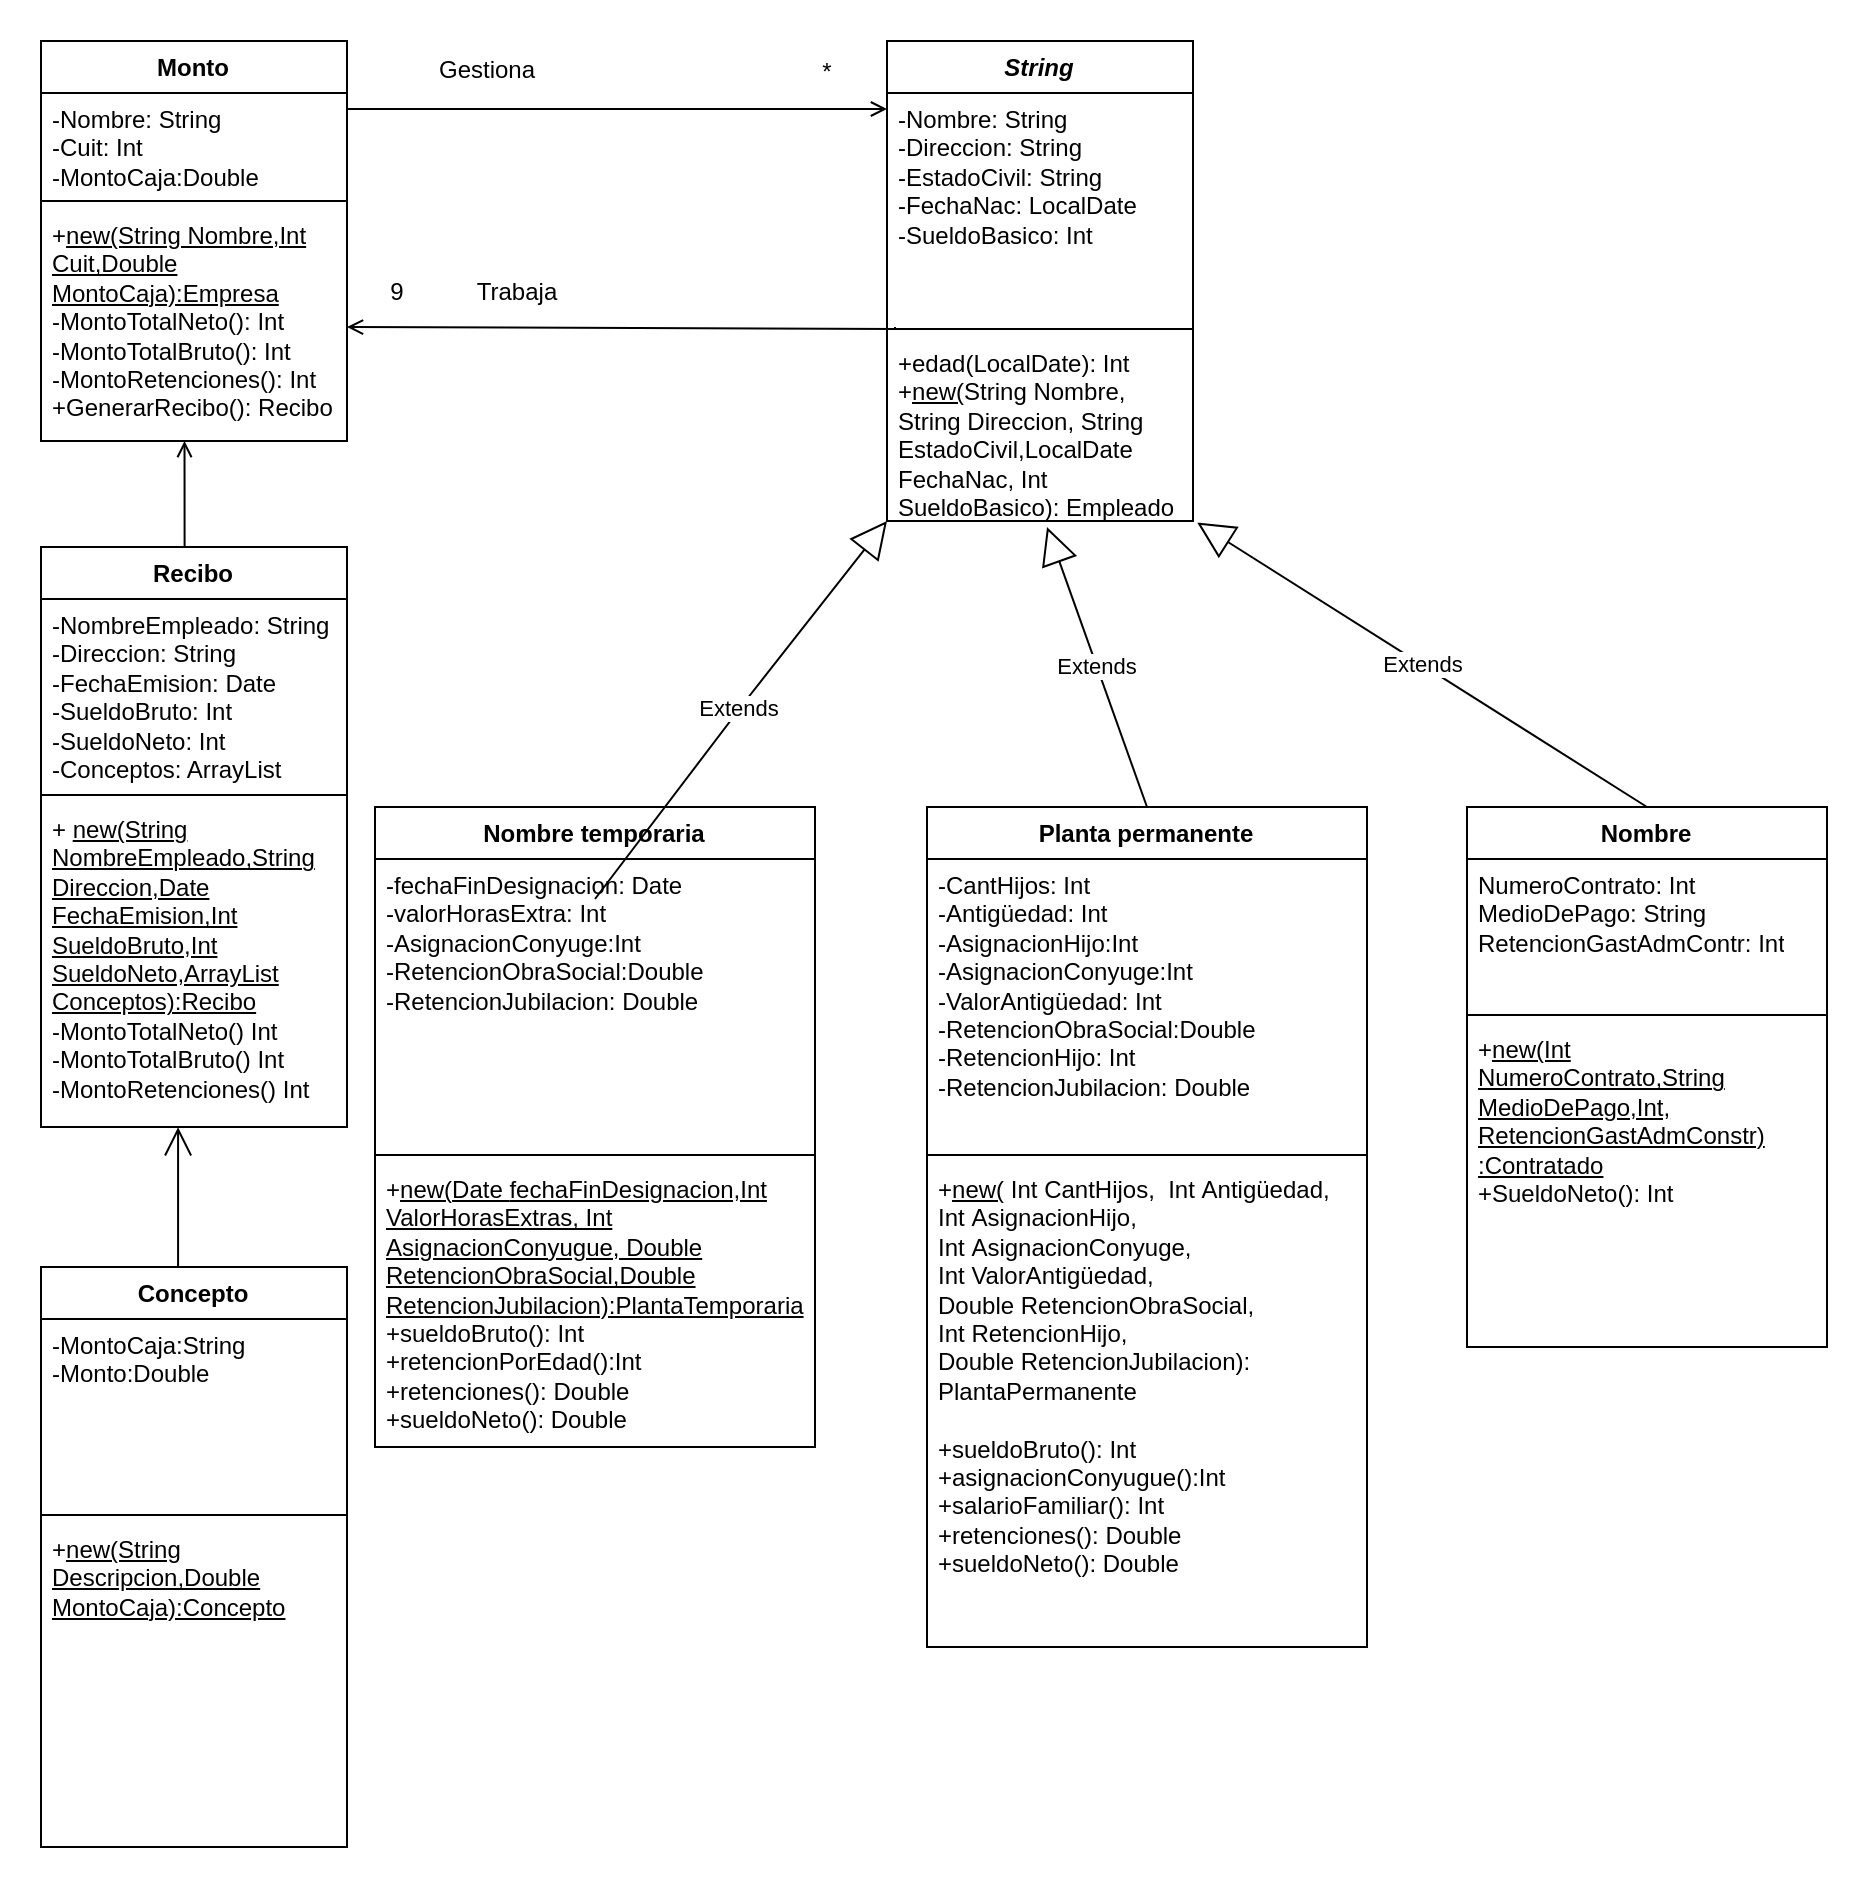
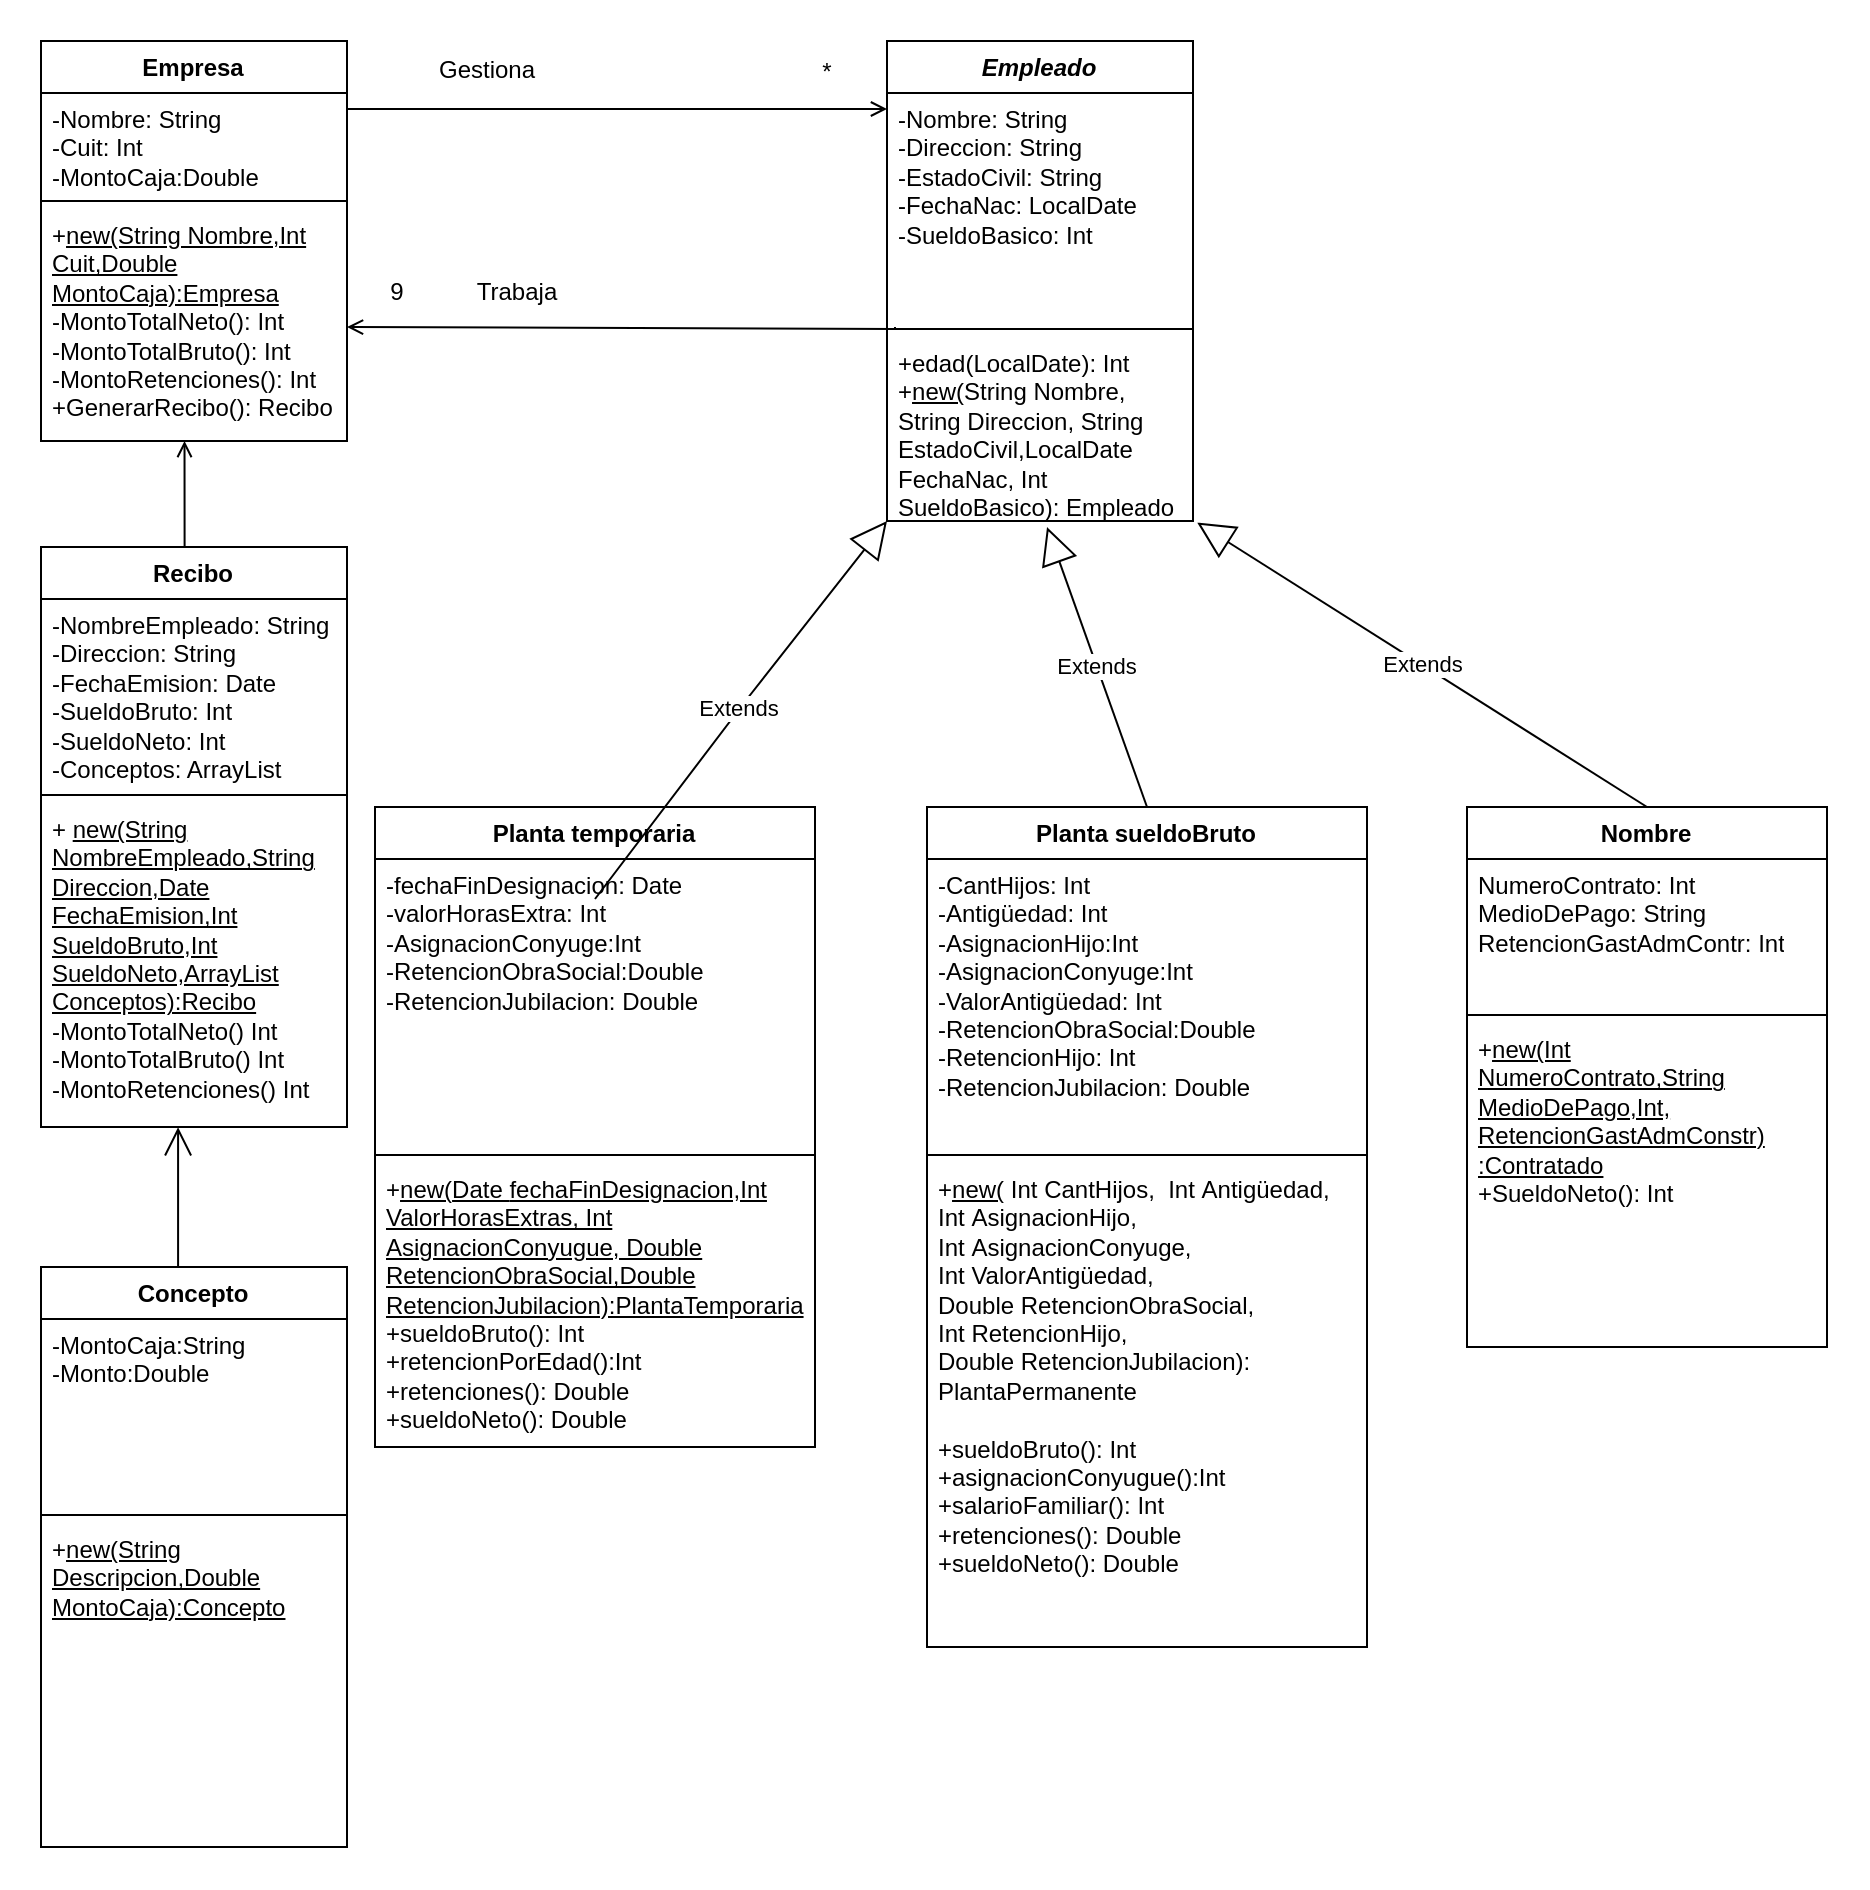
node "Monto": label "Monto" -> "Empresa"
node "String": label "String" -> "Empleado"
node "Nombre temporaria": label "Nombre temporaria" -> "Planta temporaria"
node "Planta permanente": label "Planta permanente" -> "Planta sueldoBruto"
